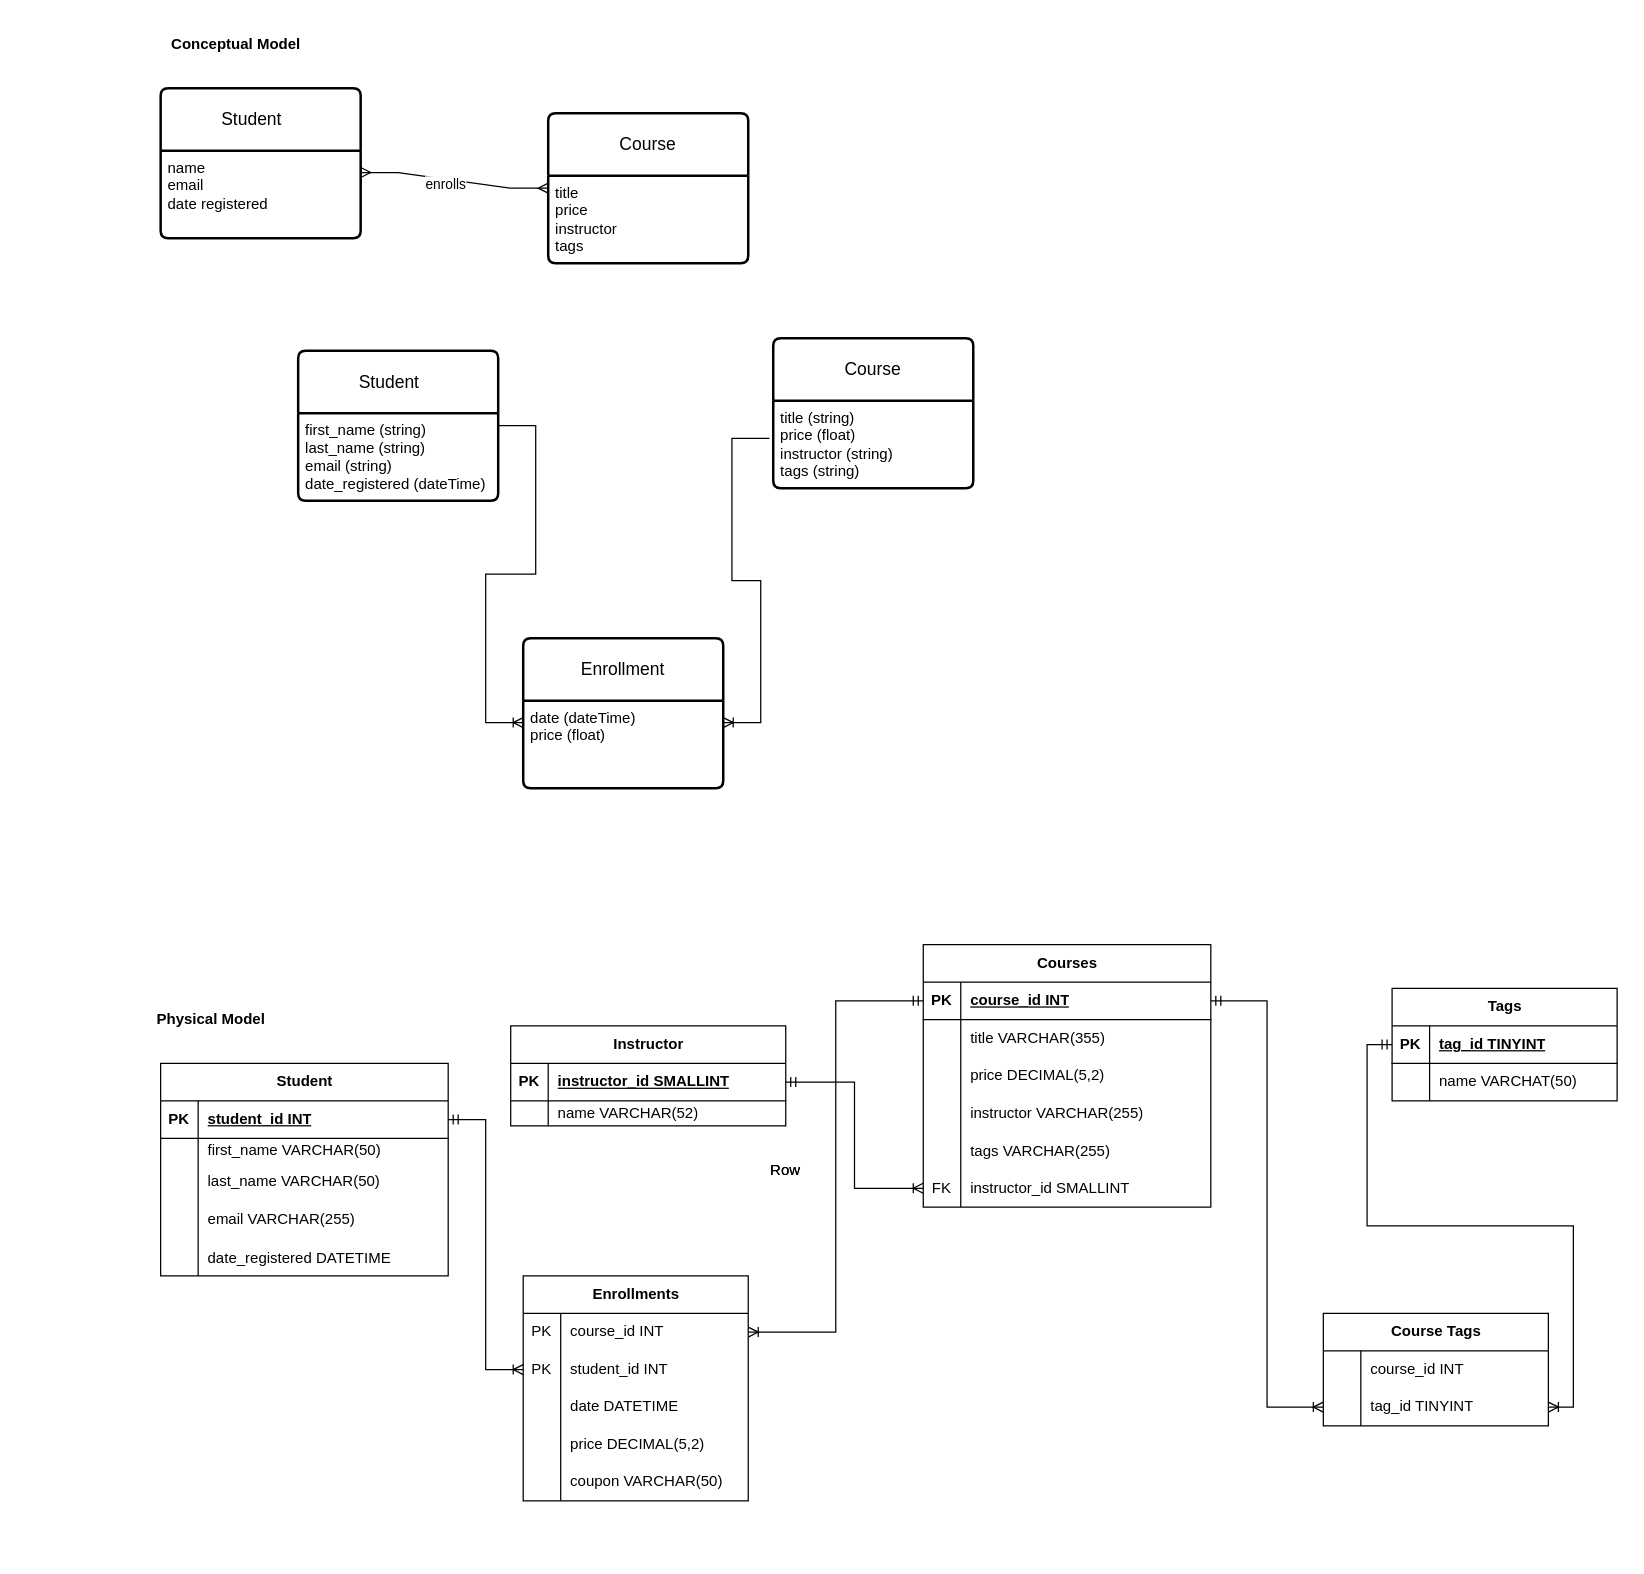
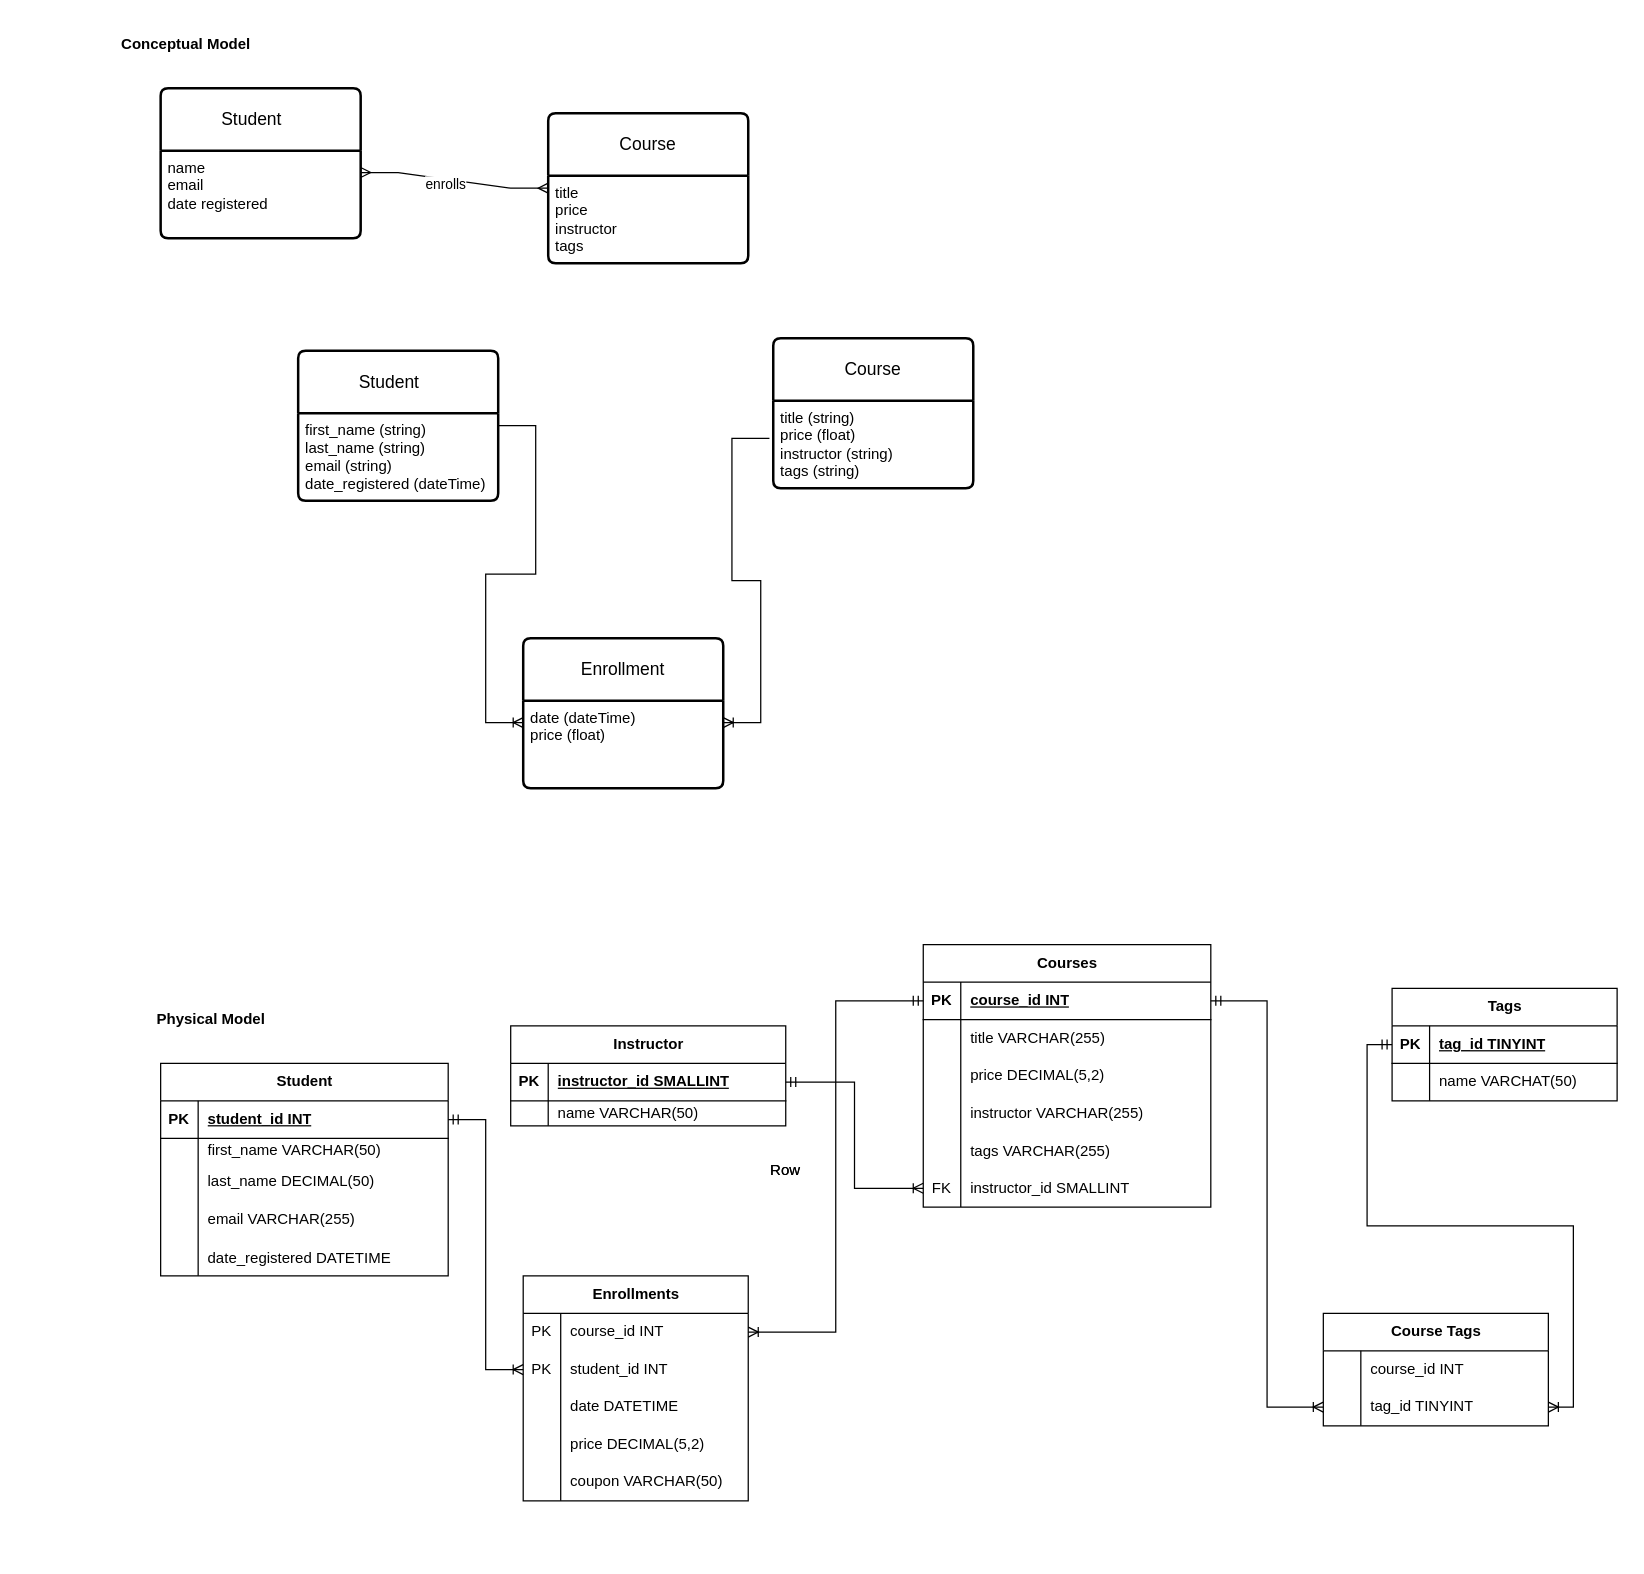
node "Conceptual Model": moved (236, 44) -> (186, 44)
node "title VARCHAR(355)": label "title VARCHAR(355)" -> "title VARCHAR(255)"
node "name VARCHAR(52)": label "name VARCHAR(52)" -> "name VARCHAR(50)"
node "last_name VARCHAR(50)": label "last_name VARCHAR(50)" -> "last_name DECIMAL(50)"
